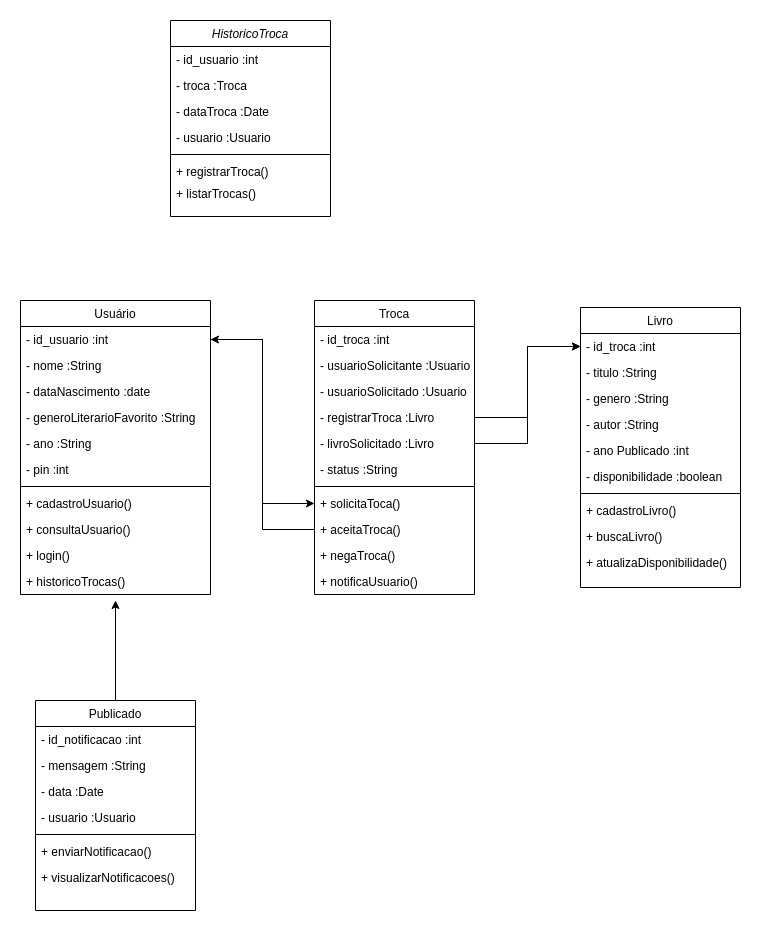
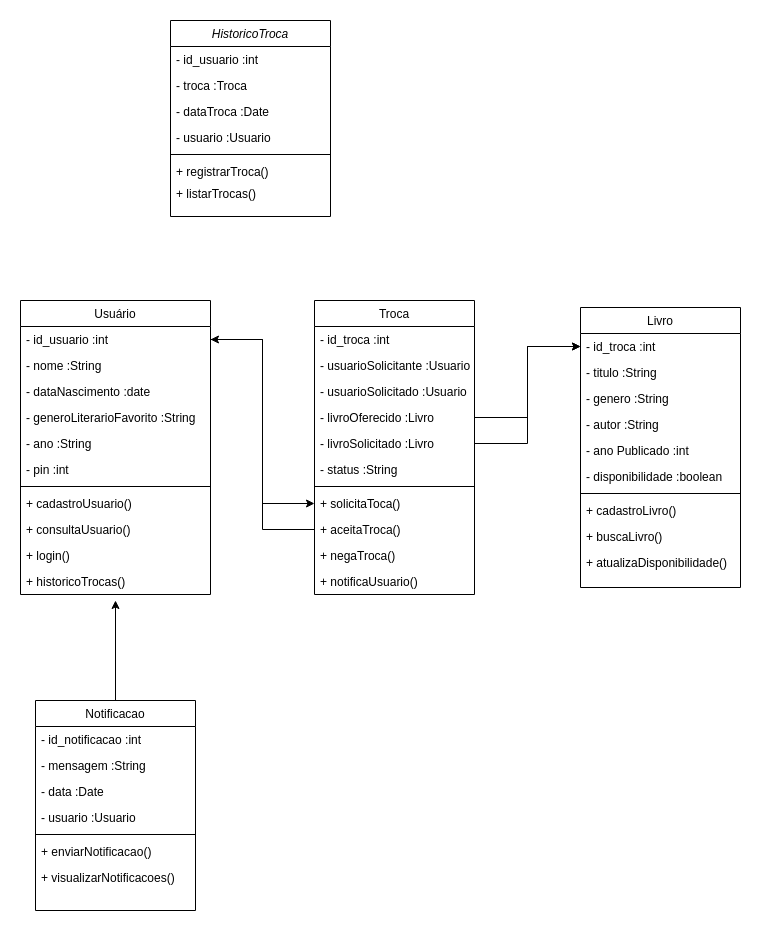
node "- registrarTroca :Livro": label "- registrarTroca :Livro" -> "- livroOferecido :Livro"
node "Publicado": label "Publicado" -> "Notificacao"
